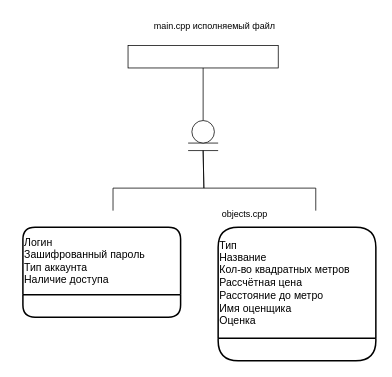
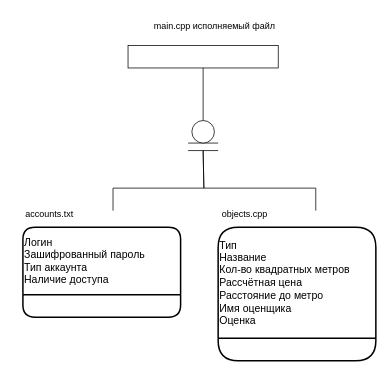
node "accounts.txt": added
